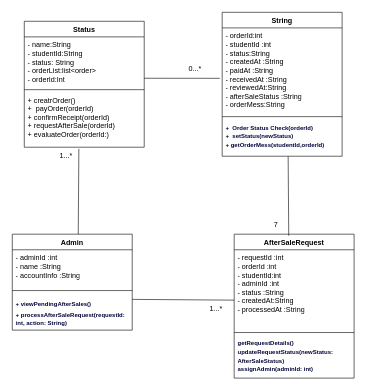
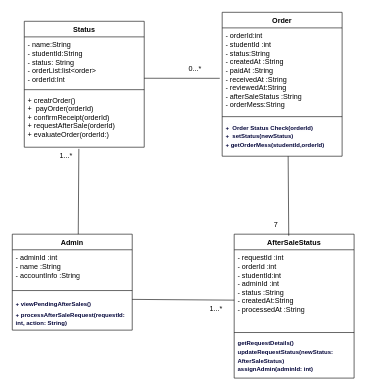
node "String": label "String" -> "Order"
node "AfterSaleRequest": label "AfterSaleRequest" -> "AfterSaleStatus"
